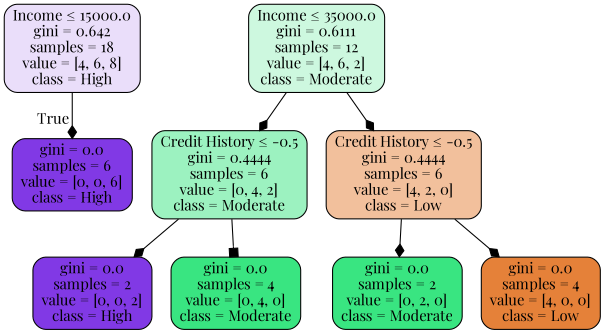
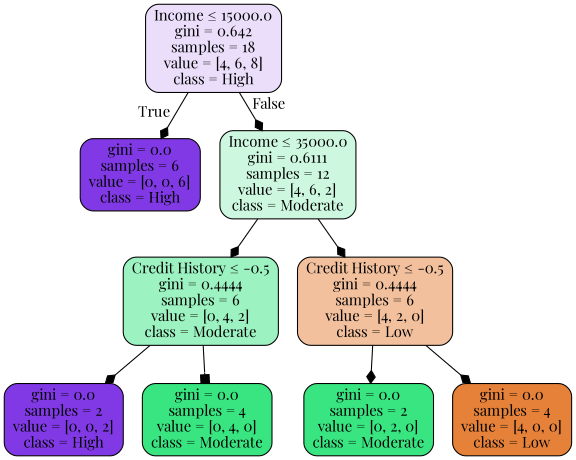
edge "Income ≤ 15000.0" -> "Income ≤ 35000.0": added
